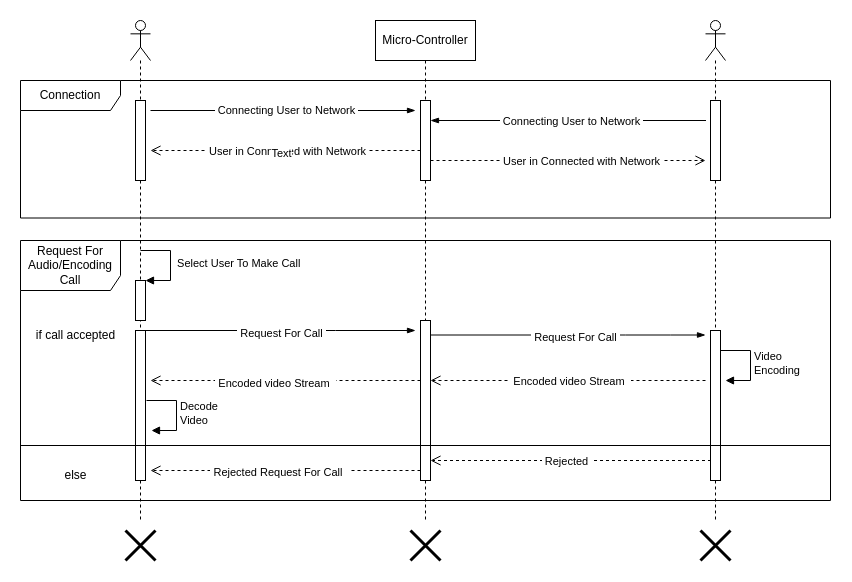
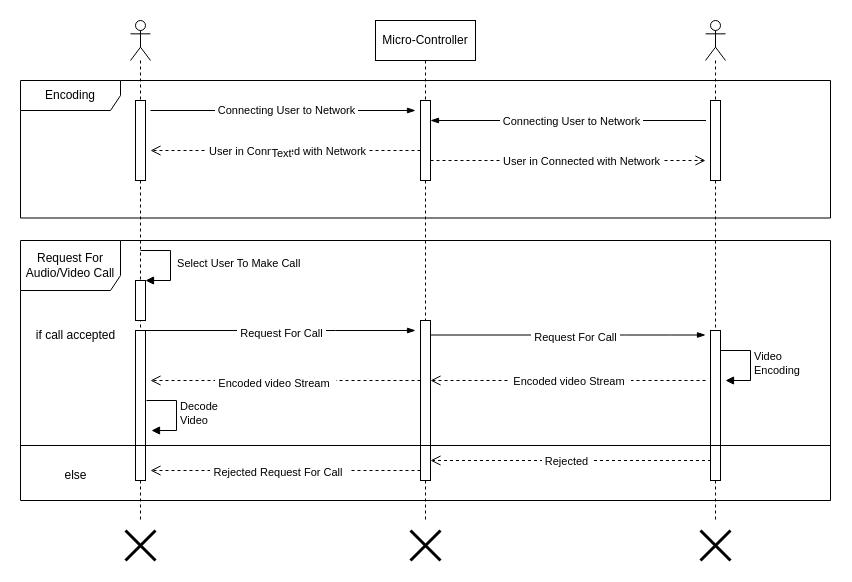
node "Connection": label "Connection" -> "Encoding"
node "Request For Audio/Encoding Call": label "Request For Audio/Encoding Call" -> "Request For Audio/Video Call"
